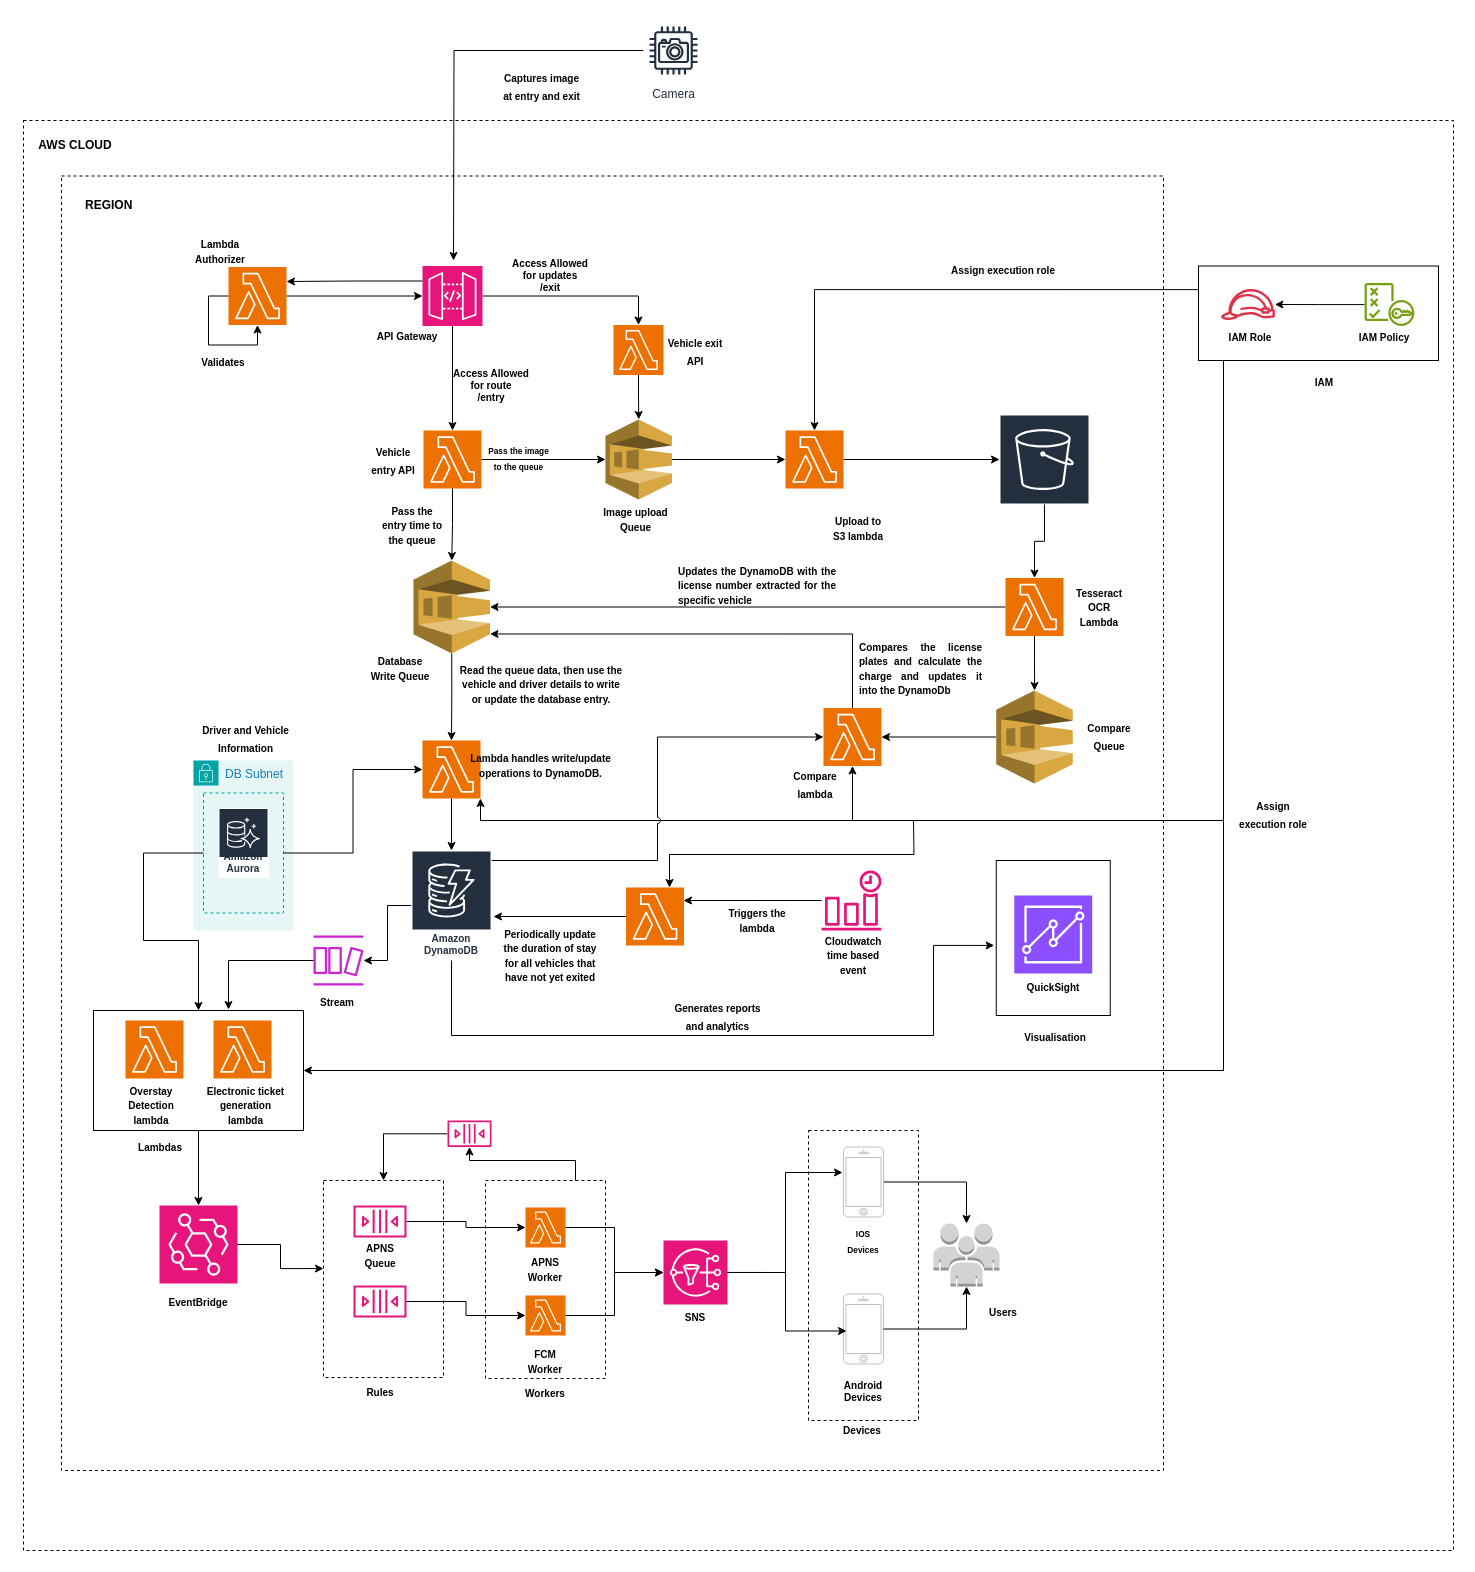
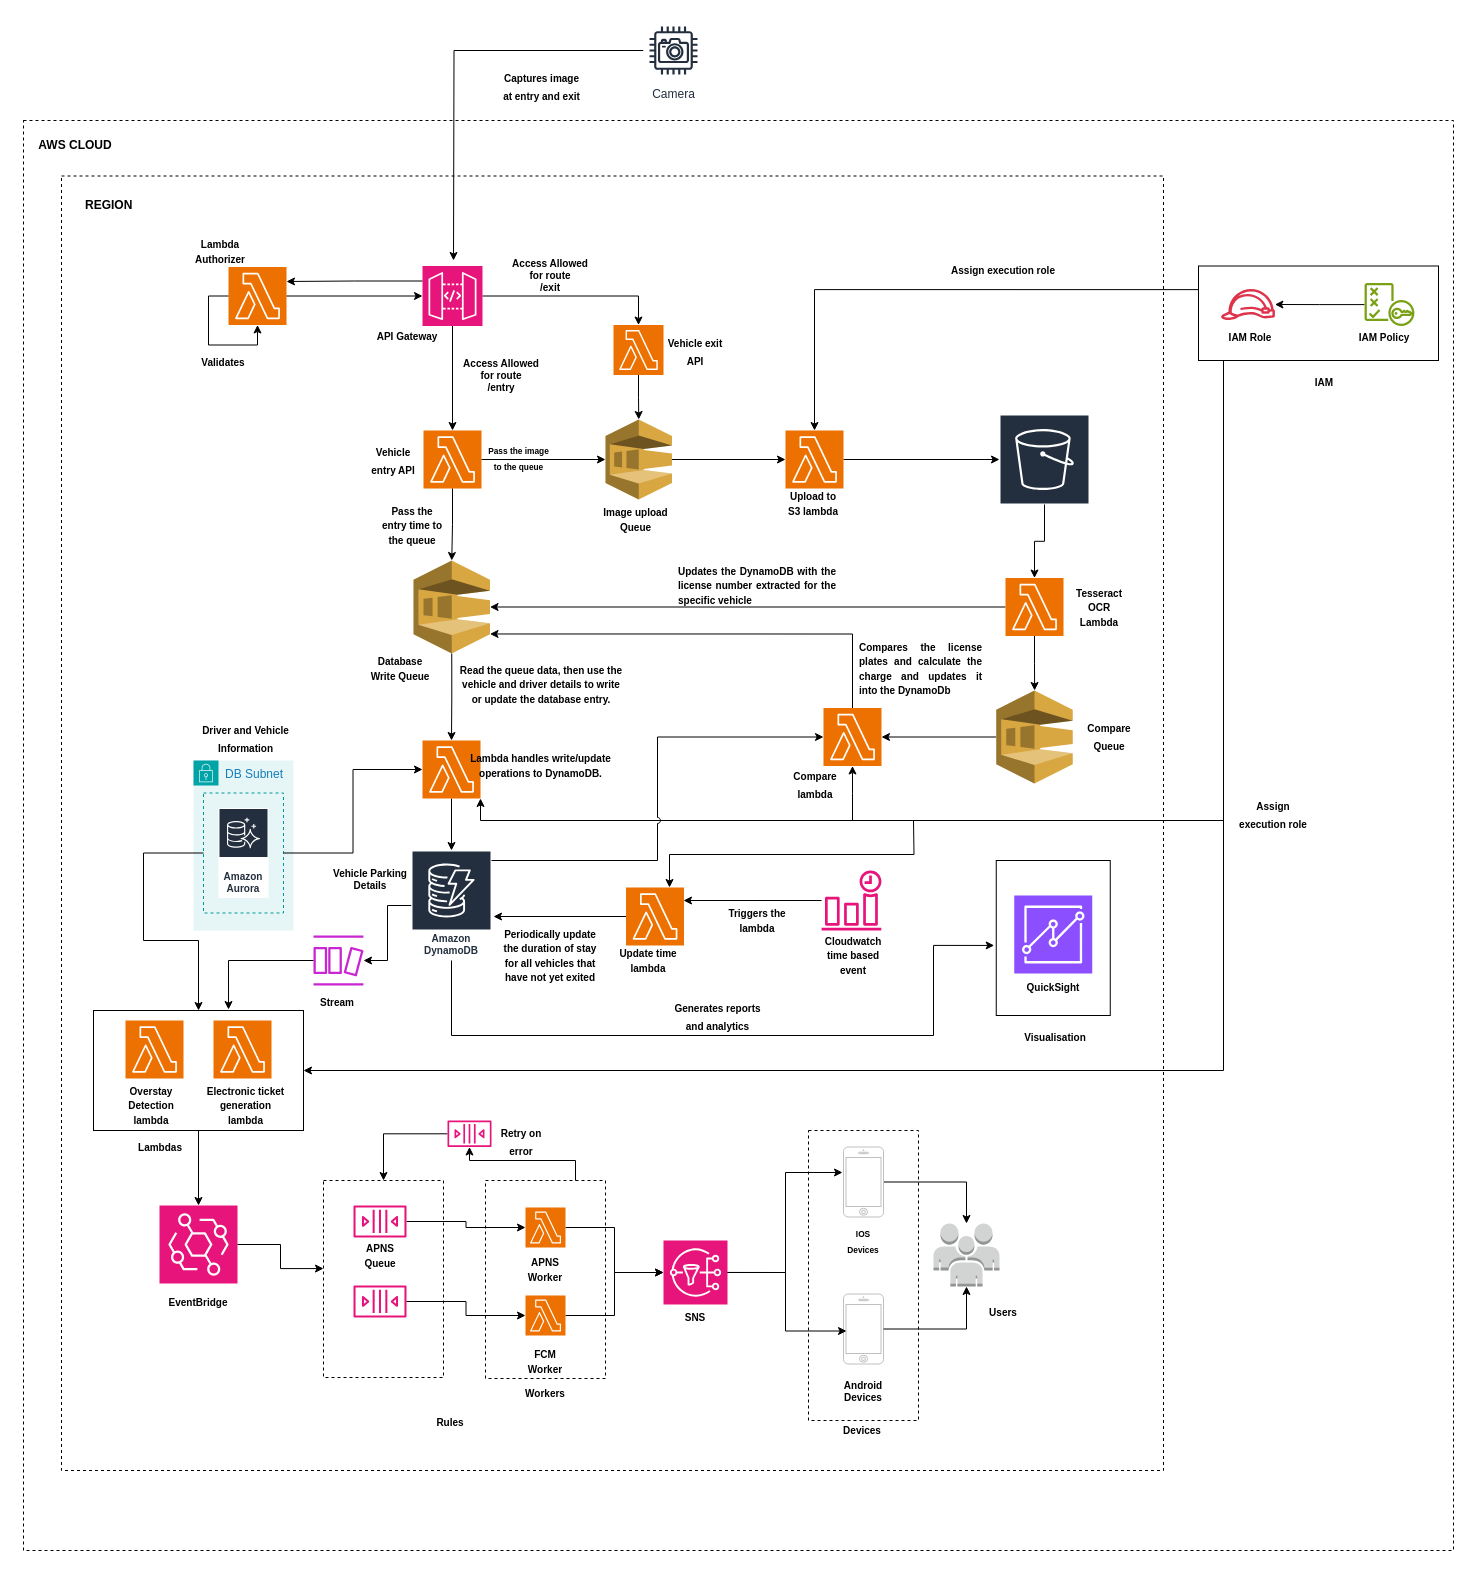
node "Access Allowed for updates /exit": label "Access Allowed for updates /exit" -> "Access Allowed for route /exit"
node "Access Allowed for route /entry": moved (491, 386) -> (501, 376)
node "Upload to S3 lambda": moved (859, 529) -> (814, 504)
node "Amazon Aurora": size 50x70 -> 50x90
node "Vehicle Parking Details": added
node "Update time lambda": added
node "Retry on error": added
node "Rules": moved (380, 1393) -> (450, 1423)
